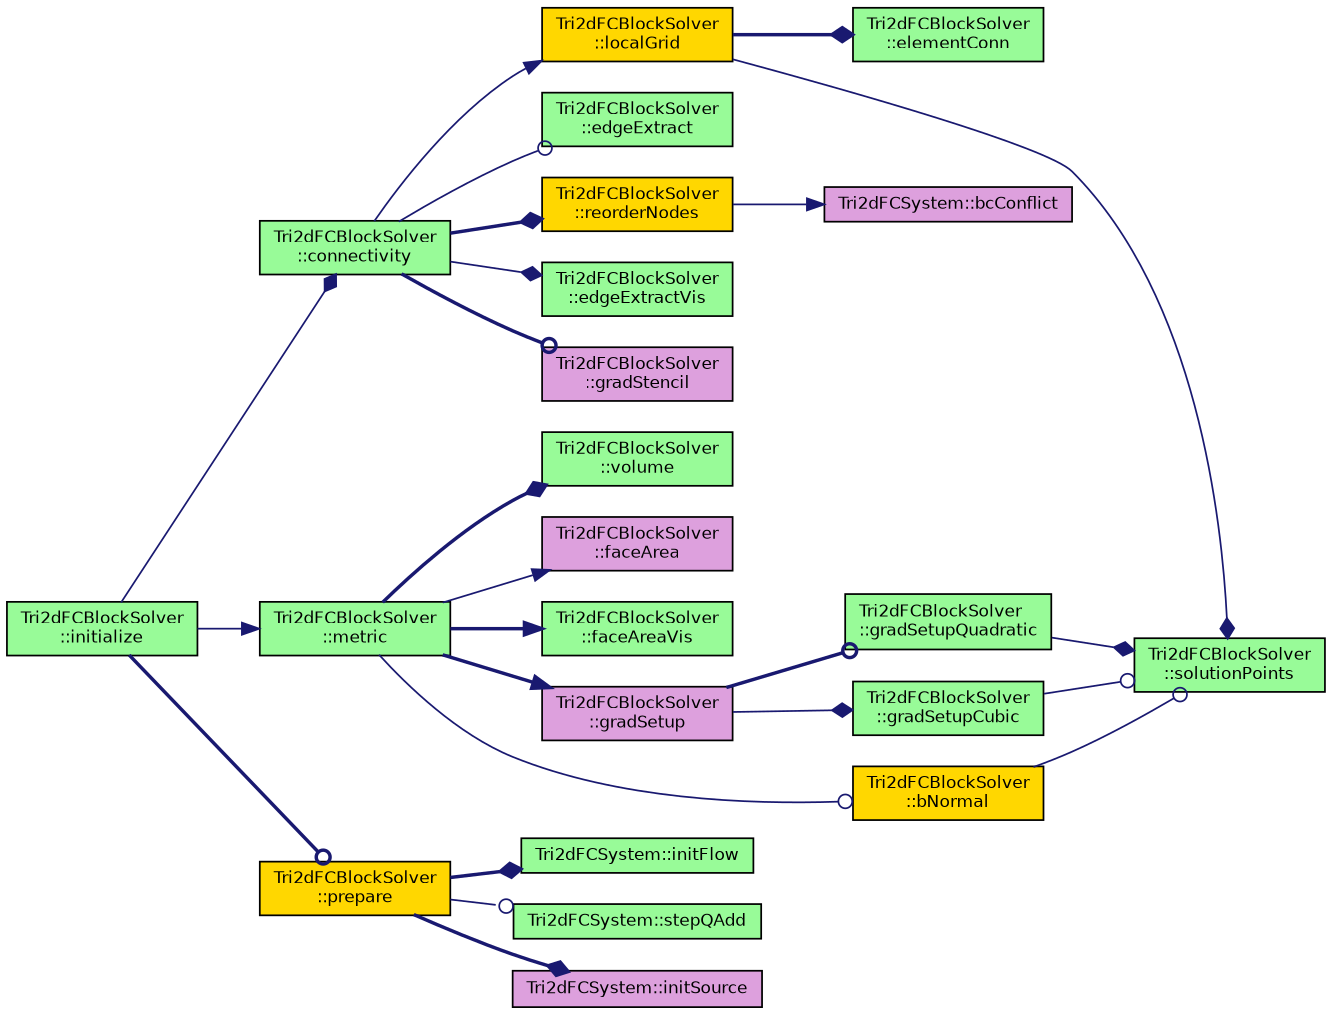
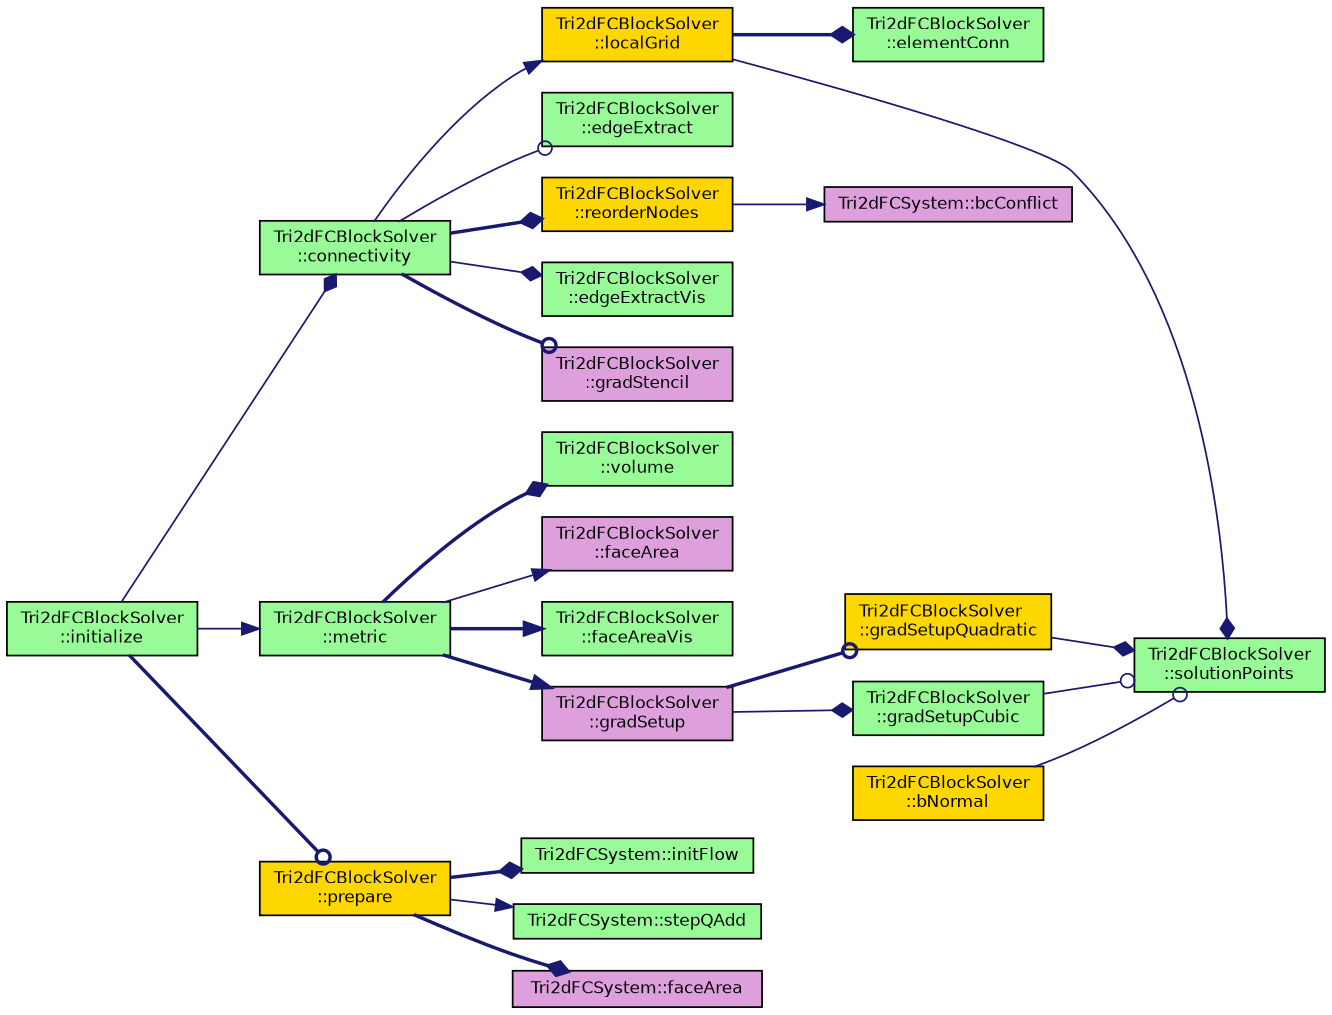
node "Tri2dFCBlockSolver ::gradSetupQuadratic": fillcolor palegreen -> gold
edge "Tri2dFCBlockSolver ::metric" -> "Tri2dFCBlockSolver ::bNormal": removed
edge "Tri2dFCBlockSolver ::prepare" -> "Tri2dFCSystem::stepQAdd": arrowhead odot -> normal
node "Tri2dFCSystem::initSource": label "Tri2dFCSystem::initSource" -> "Tri2dFCSystem::faceArea"
